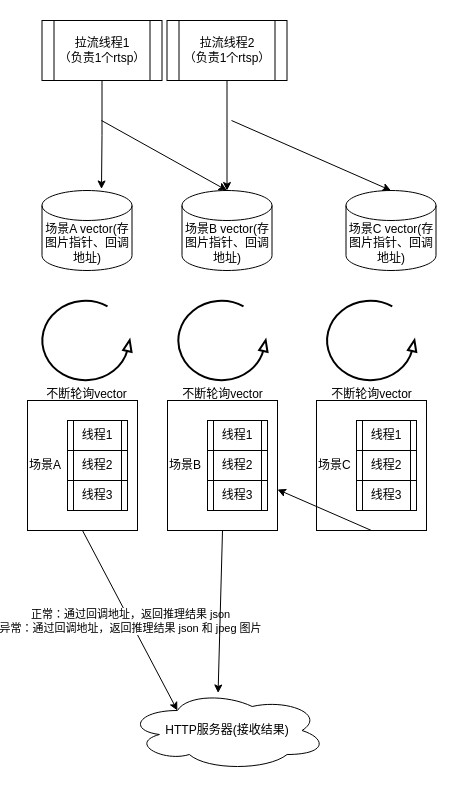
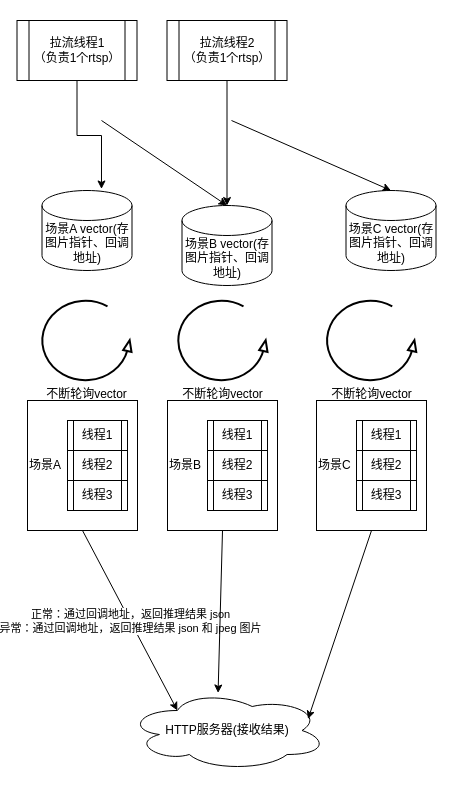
node "拉流线程1 （负责1个rtsp）": moved (102, 51) -> (77, 51)
node "场景B vector(存图片指针、回调地址)": moved (227, 231) -> (227, 246)
edge "场景C" -> "场景B": now "场景C" -> "HTTP服务器(接收结果)"
